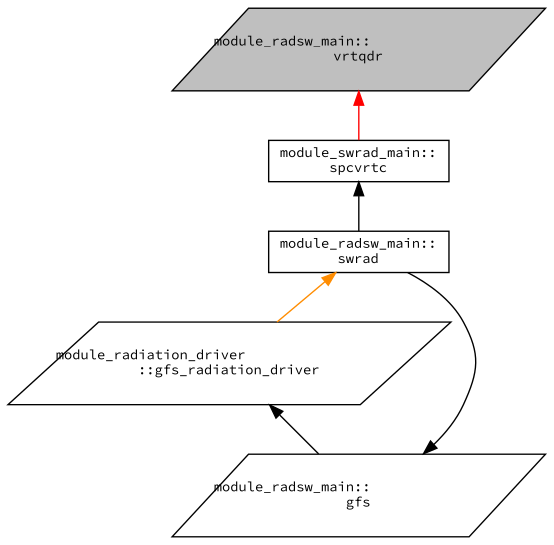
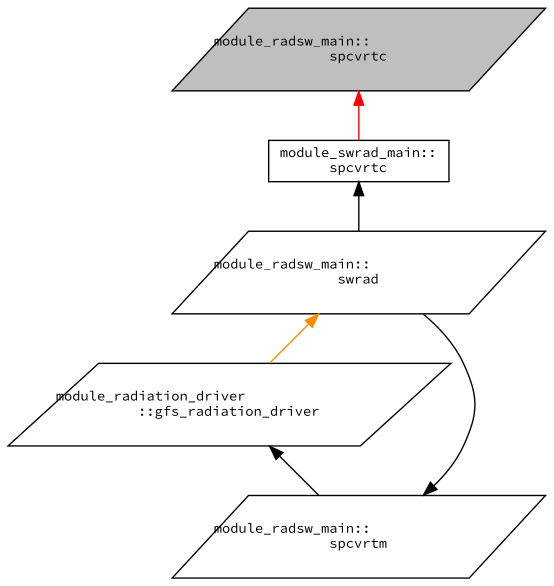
node "module_radsw_main:: vrtqdr": label "module_radsw_main:: vrtqdr" -> "module_radsw_main:: spcvrtc"
node "module_radsw_main:: swrad": shape box -> parallelogram
node "module_radsw_main:: gfs": label "module_radsw_main:: gfs" -> "module_radsw_main:: spcvrtm"
